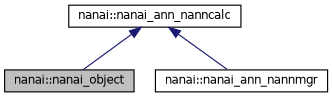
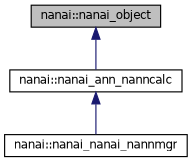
edge "nanai::nanai_object" -> "nanai::nanai_ann_nanncalc": reversed
node "nanai::nanai_ann_nannmgr": label "nanai::nanai_ann_nannmgr" -> "nanai::nanai_nanai_nannmgr"
